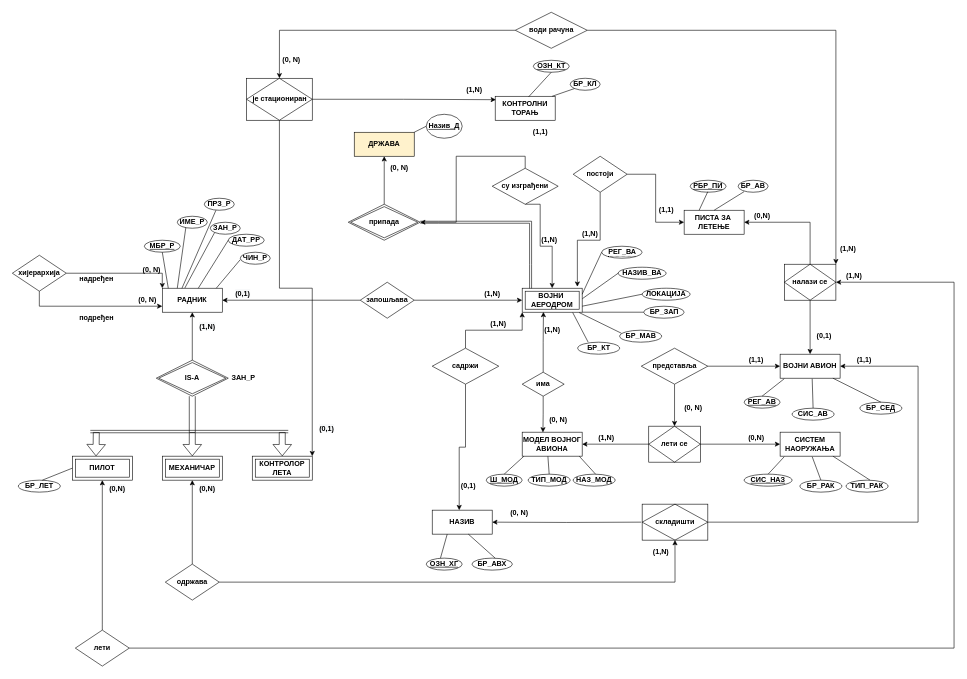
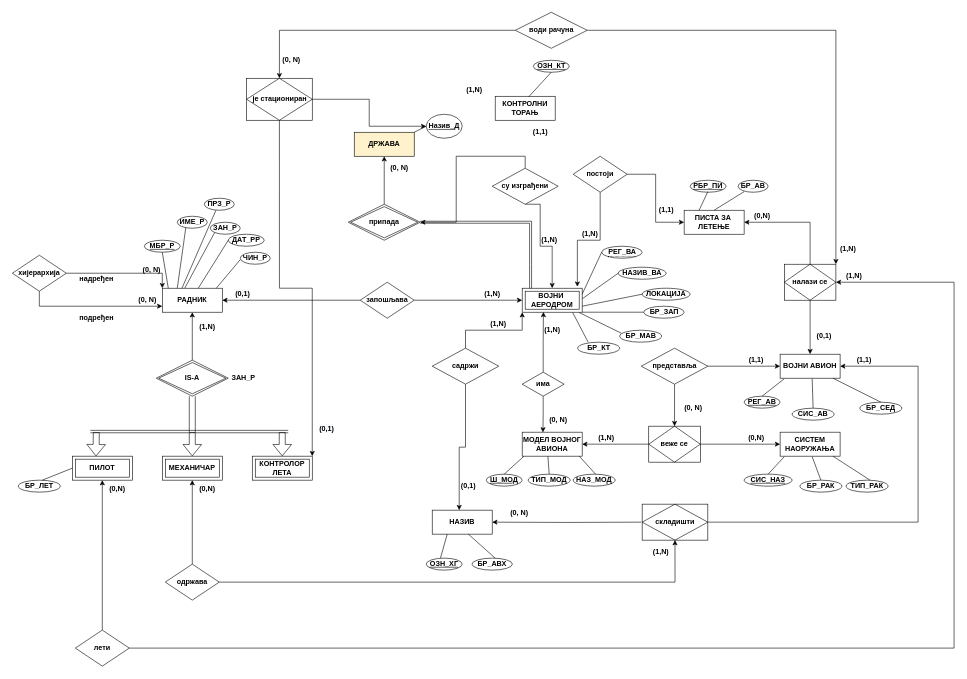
node "БР_КЛ": removed
edge "БР_КЛ" -- "КОНТРОЛНИ ТОРАЊ": removed
edge "је стациониран" -> "КОНТРОЛНИ ТОРАЊ": now "је стациониран" -> "Назив_Д"
node "лети се": label "лети се" -> "веже се"
